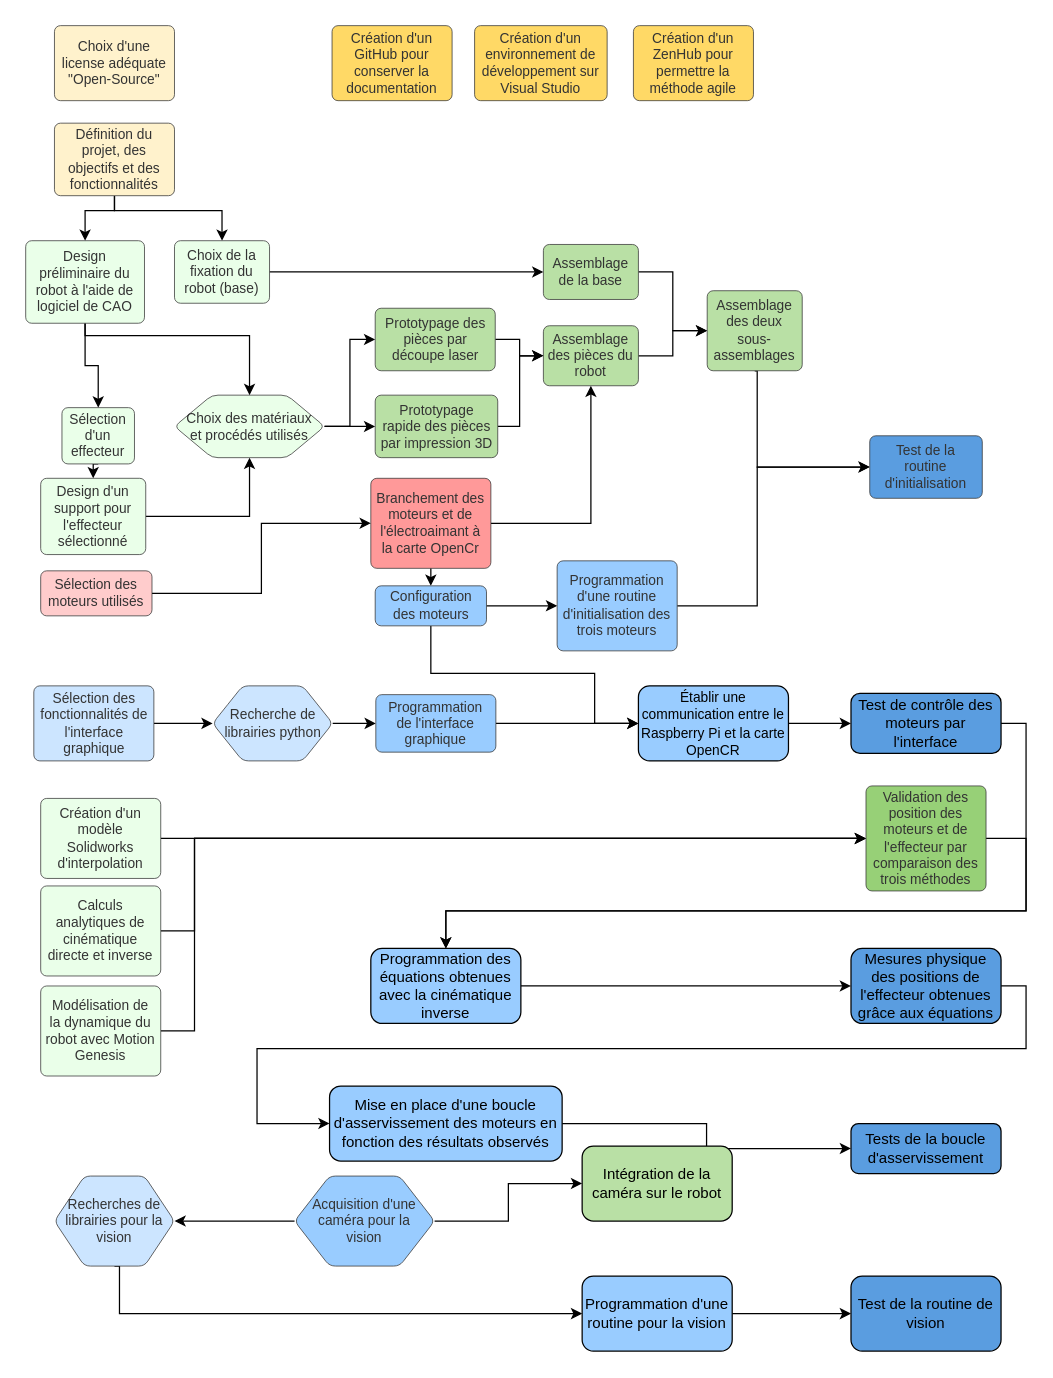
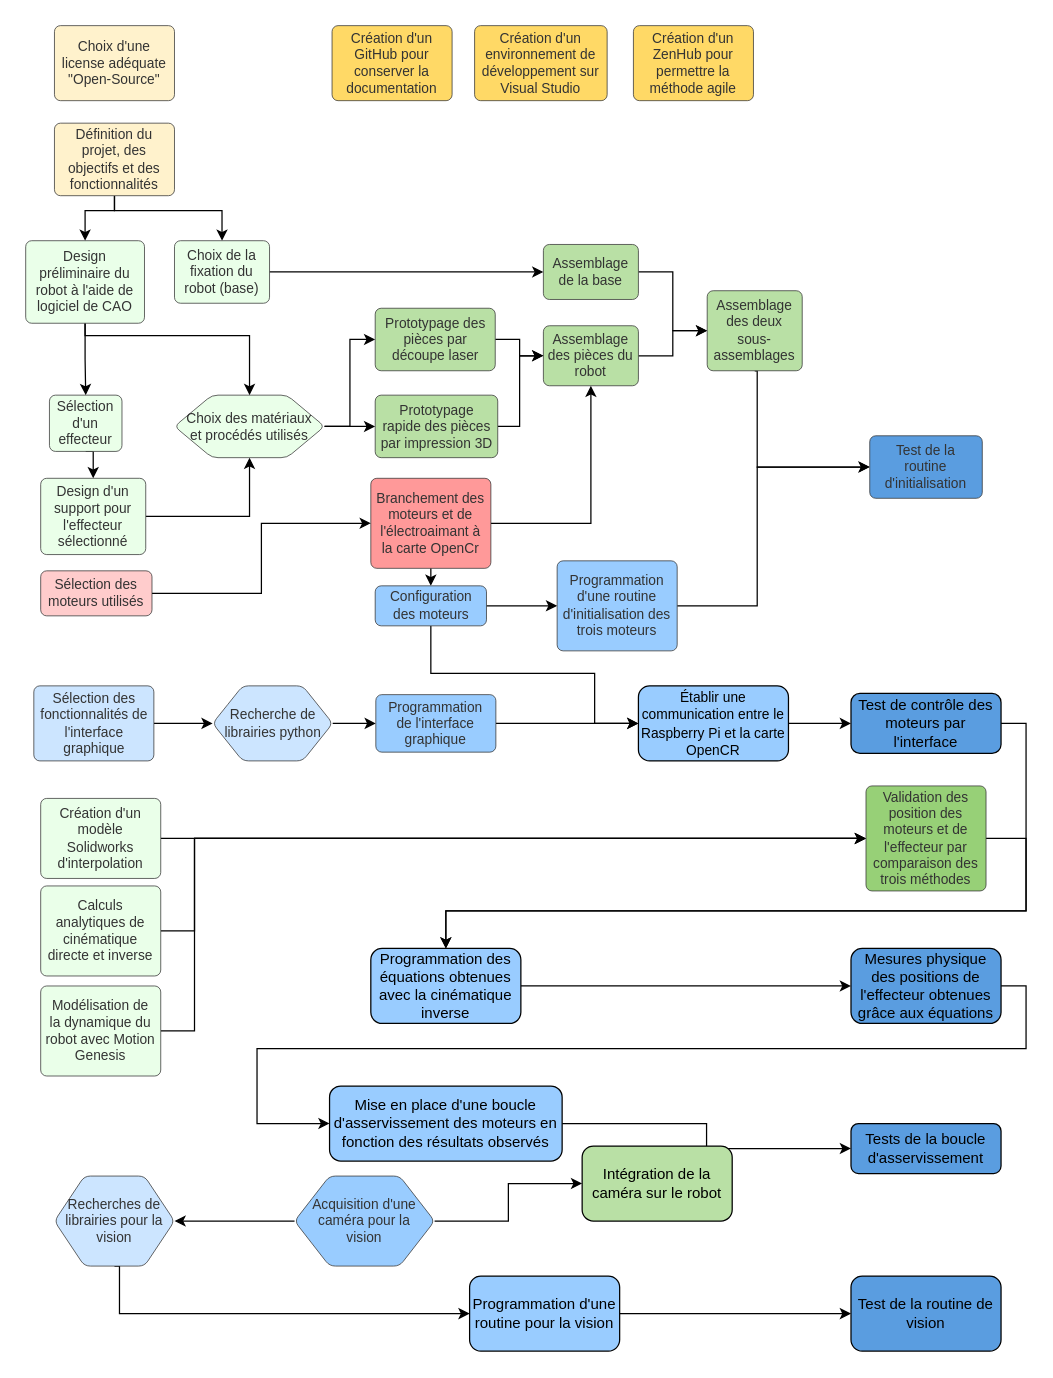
node "Sélection d'un effecteur": moved (98, 436) -> (86, 423)
node "Programmation d'une routine pour la vision": moved (657, 1313) -> (544, 1313)
